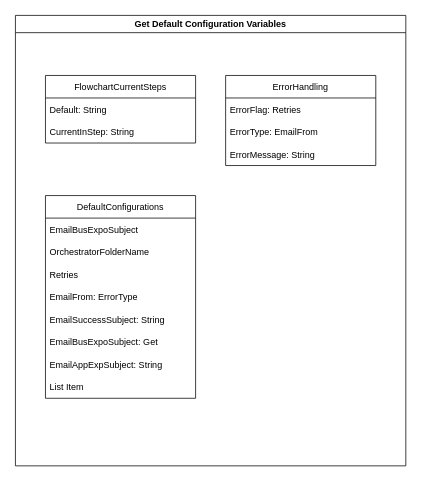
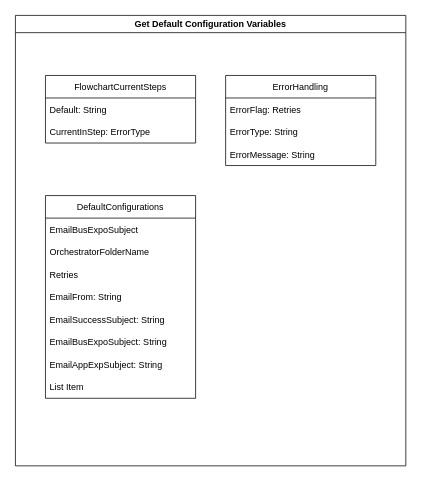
node "CurrentInStep: String": label "CurrentInStep: String" -> "CurrentInStep: ErrorType"
node "ErrorType: EmailFrom": label "ErrorType: EmailFrom" -> "ErrorType: String"
node "EmailFrom: ErrorType": label "EmailFrom: ErrorType" -> "EmailFrom: String"
node "EmailBusExpoSubject: Get": label "EmailBusExpoSubject: Get" -> "EmailBusExpoSubject: String"
